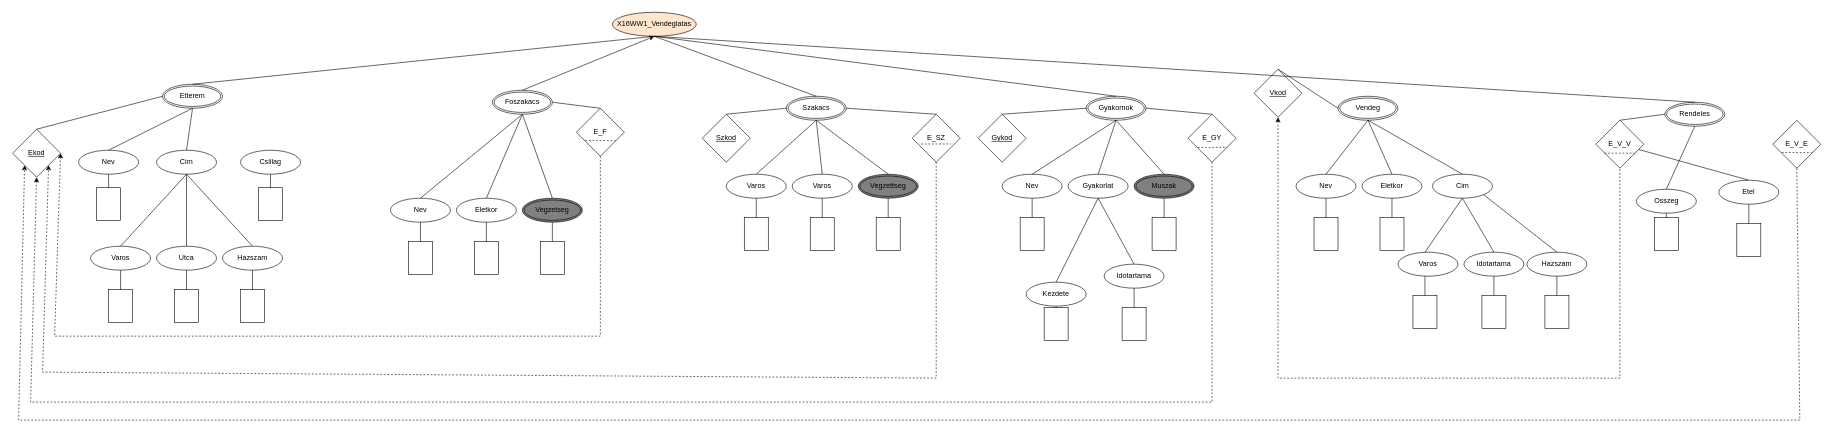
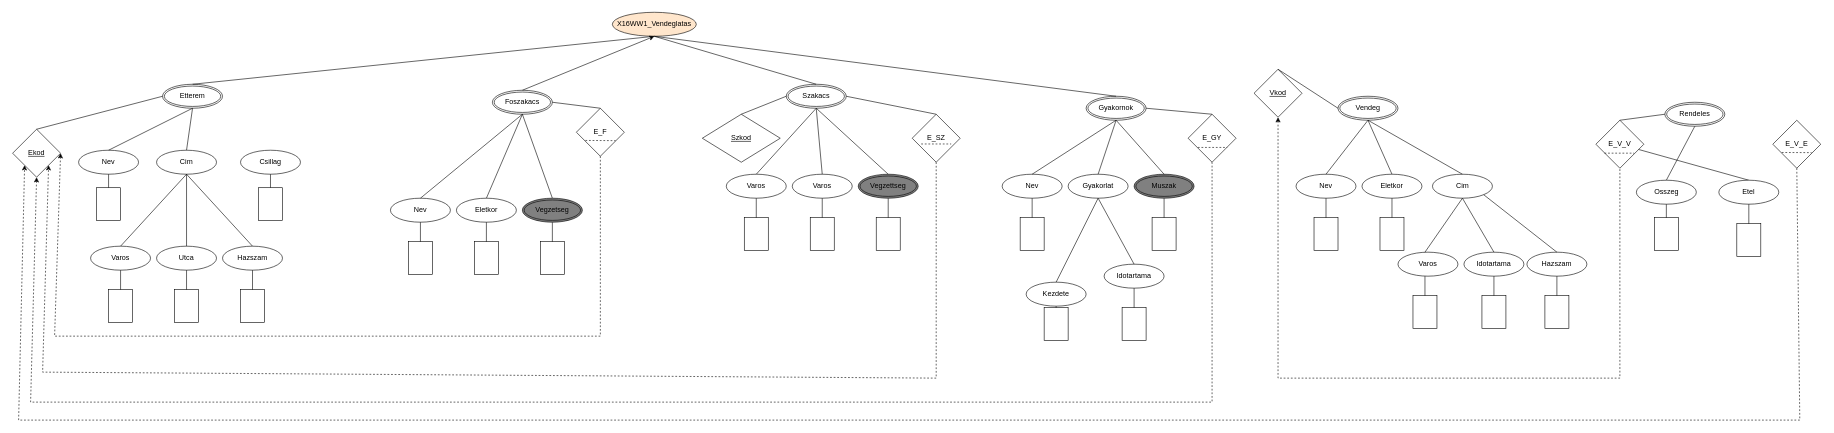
edge "X16WW1_Vendeglatas" -- "Rendeles": removed
node "Szakacs": moved (816, 108) -> (816, 96)
edge "Gyakornok" -- "Gykod": removed
node "Szkod": size 48x48 -> 78x48
node "Gykod": removed
node "Osszeg": moved (1667, 201) -> (1667, 192)
